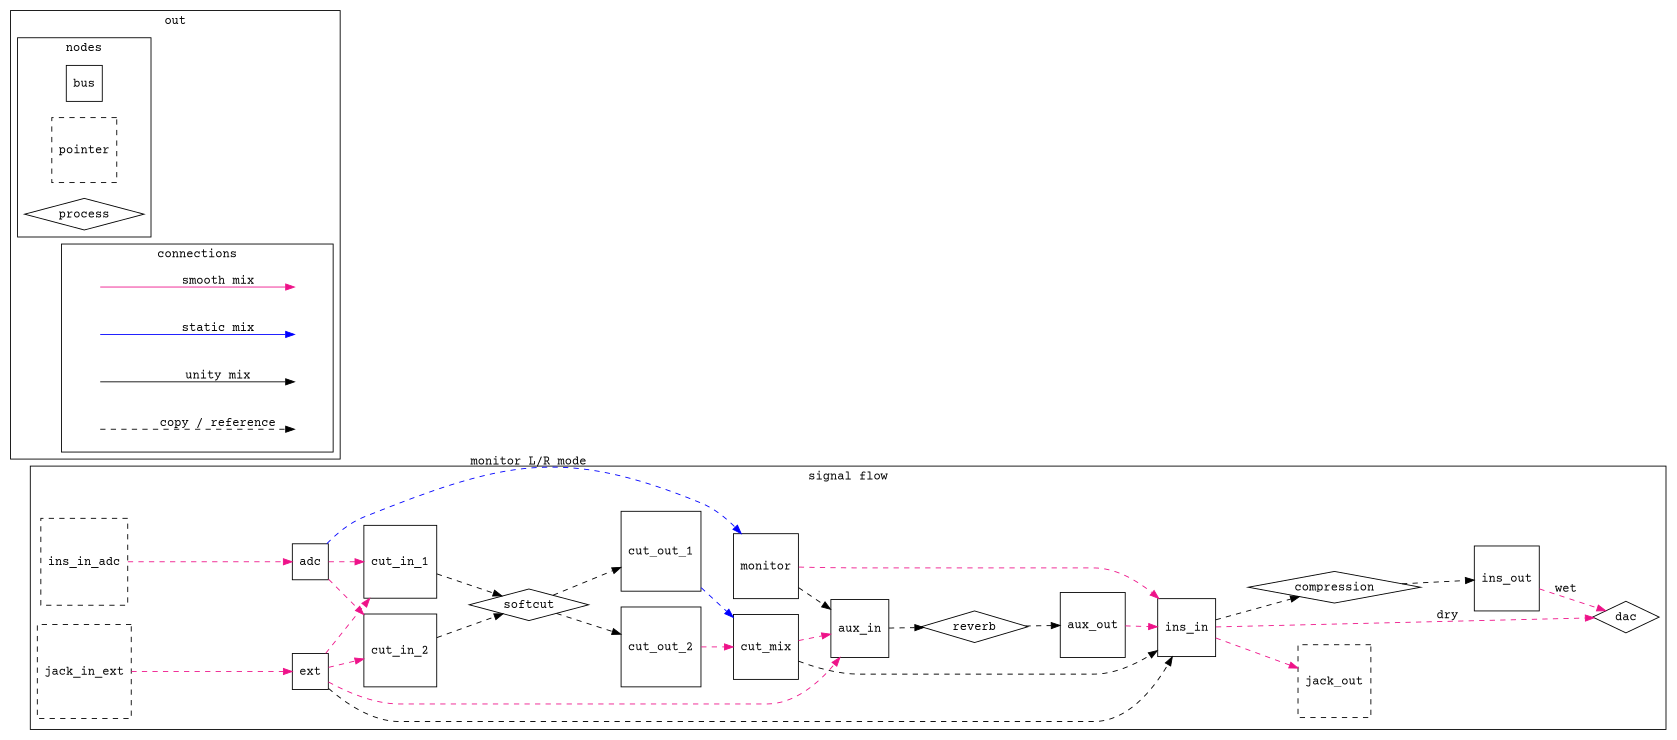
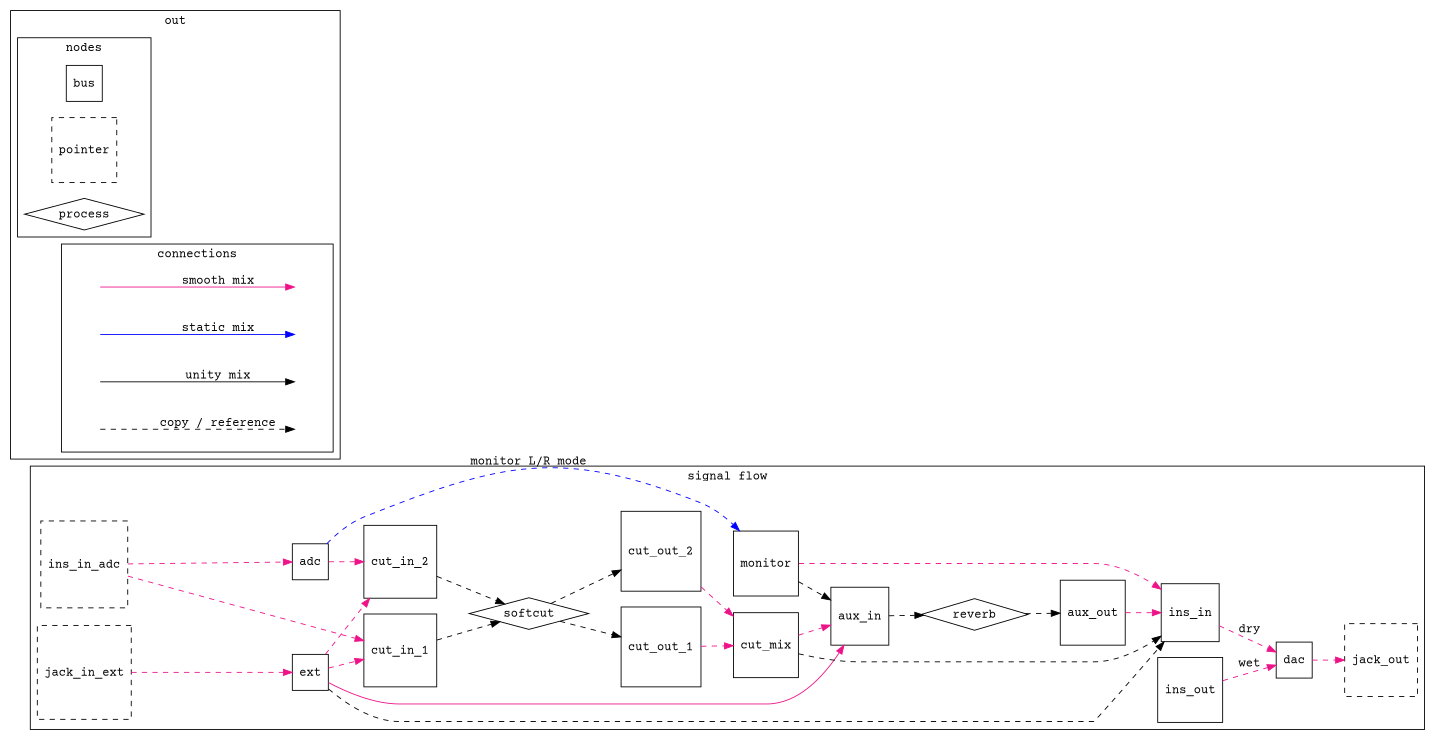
edge "adc" -> "cut_in_1": now "ins_in_adc" -> "cut_in_1"
node "compression": removed
edge "cut_out_1" -> "cut_mix": color blue -> deeppink2
node "dac": shape diamond -> square
edge "ins_in" -> "jack_out": now "dac" -> "jack_out"
edge "ext" -> "aux_in": style dashed -> solid
